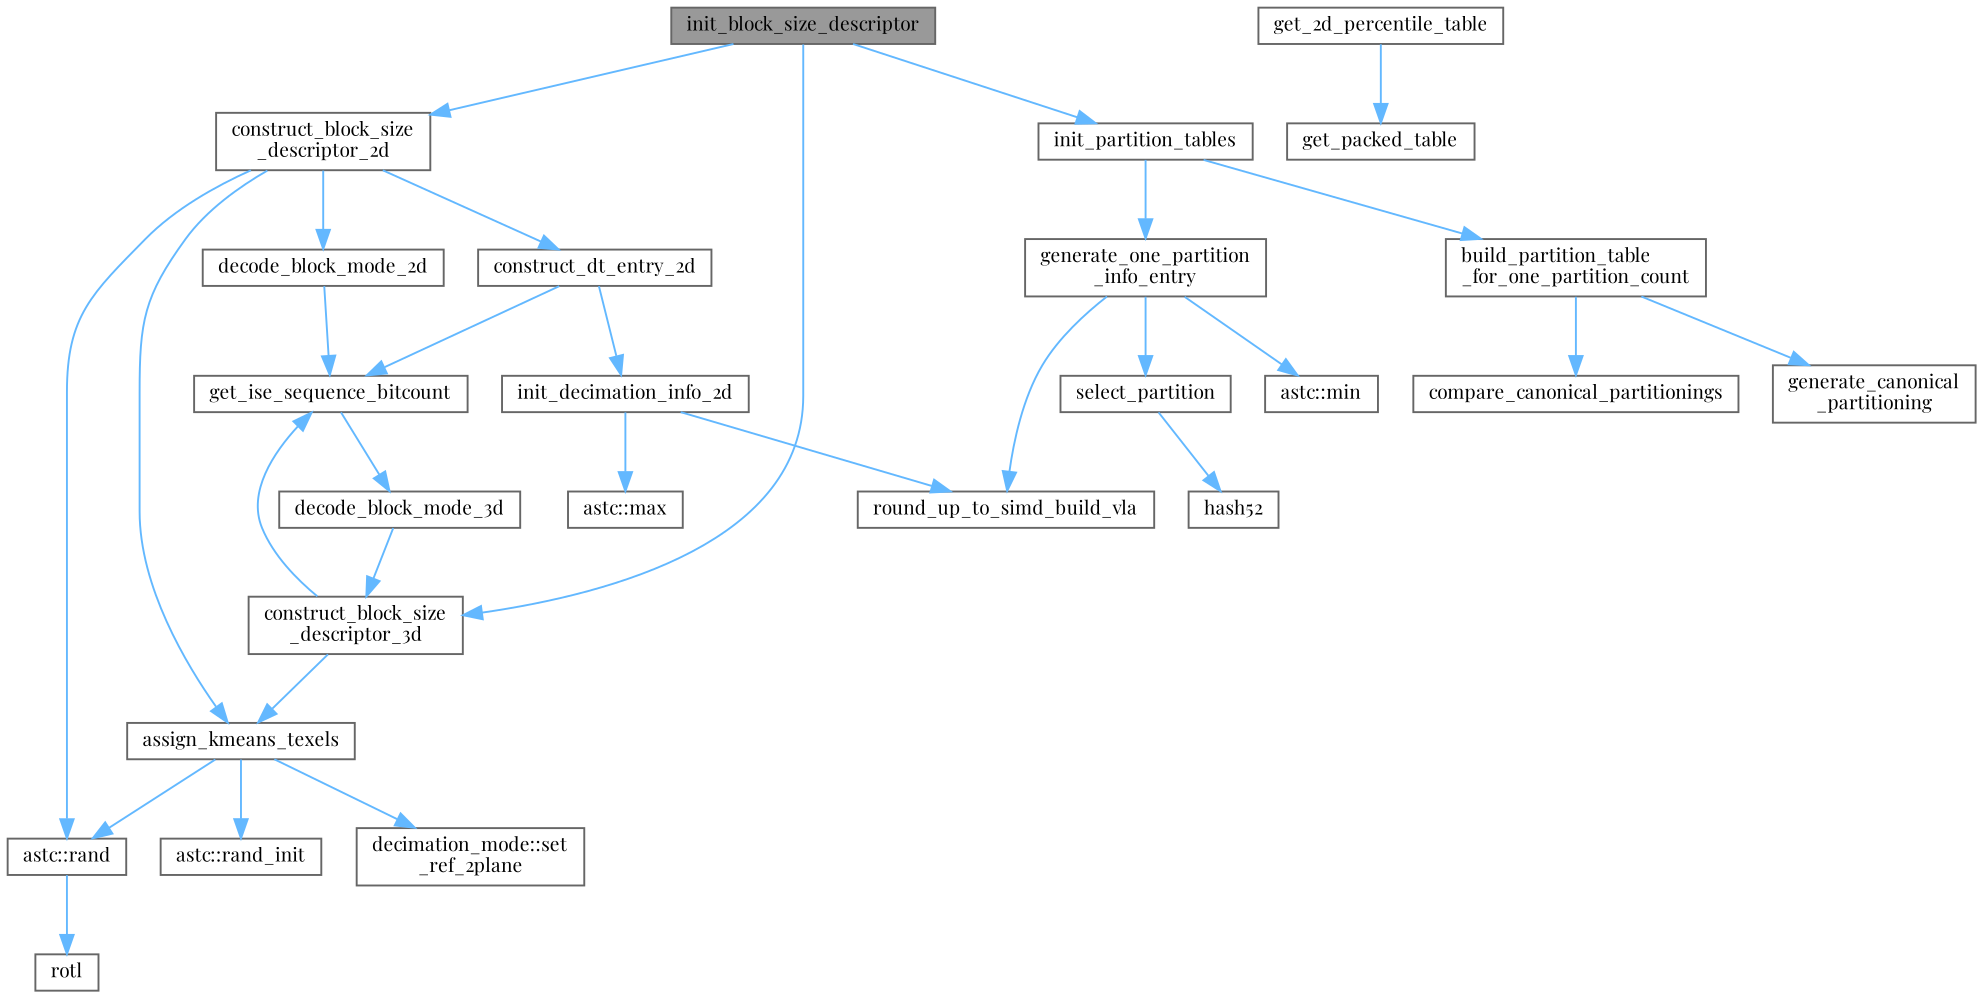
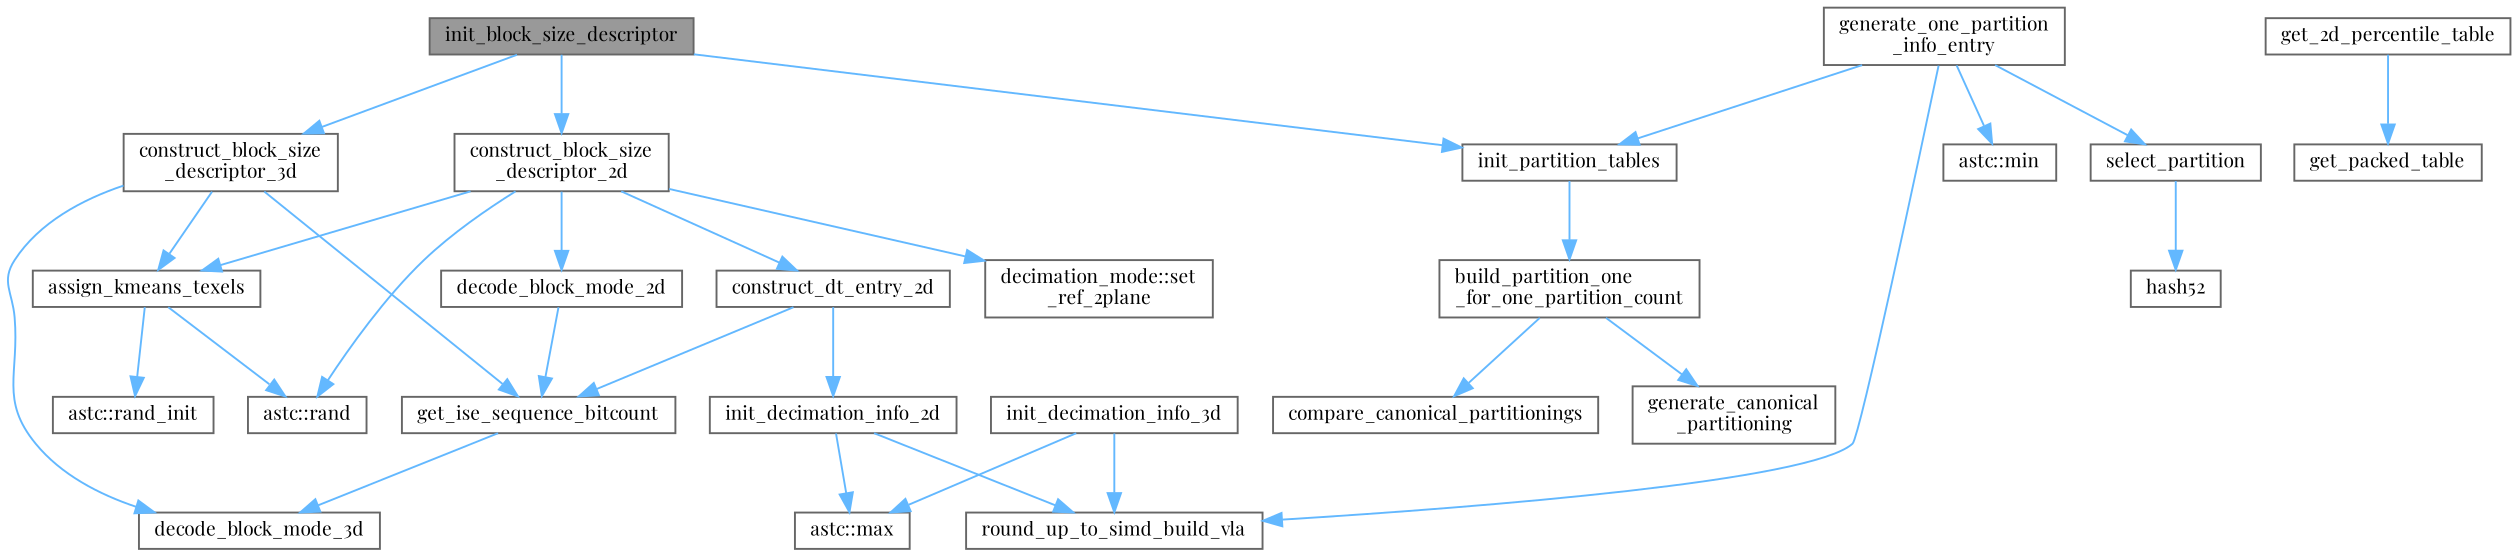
edge "init_partition_tables" -> "generate_one_partition _info_entry": reversed
node "build_partition_table _for_one_partition_count": label "build_partition_table _for_one_partition_count" -> "build_partition_one _for_one_partition_count"
node "init_decimation_info_3d": added
edge "decode_block_mode_3d" -> "construct_block_size _descriptor_3d": reversed
edge "assign_kmeans_texels" -> "decimation_mode::set _ref_2plane": now "construct_block_size _descriptor_2d" -> "decimation_mode::set _ref_2plane"
node "rotl": removed
